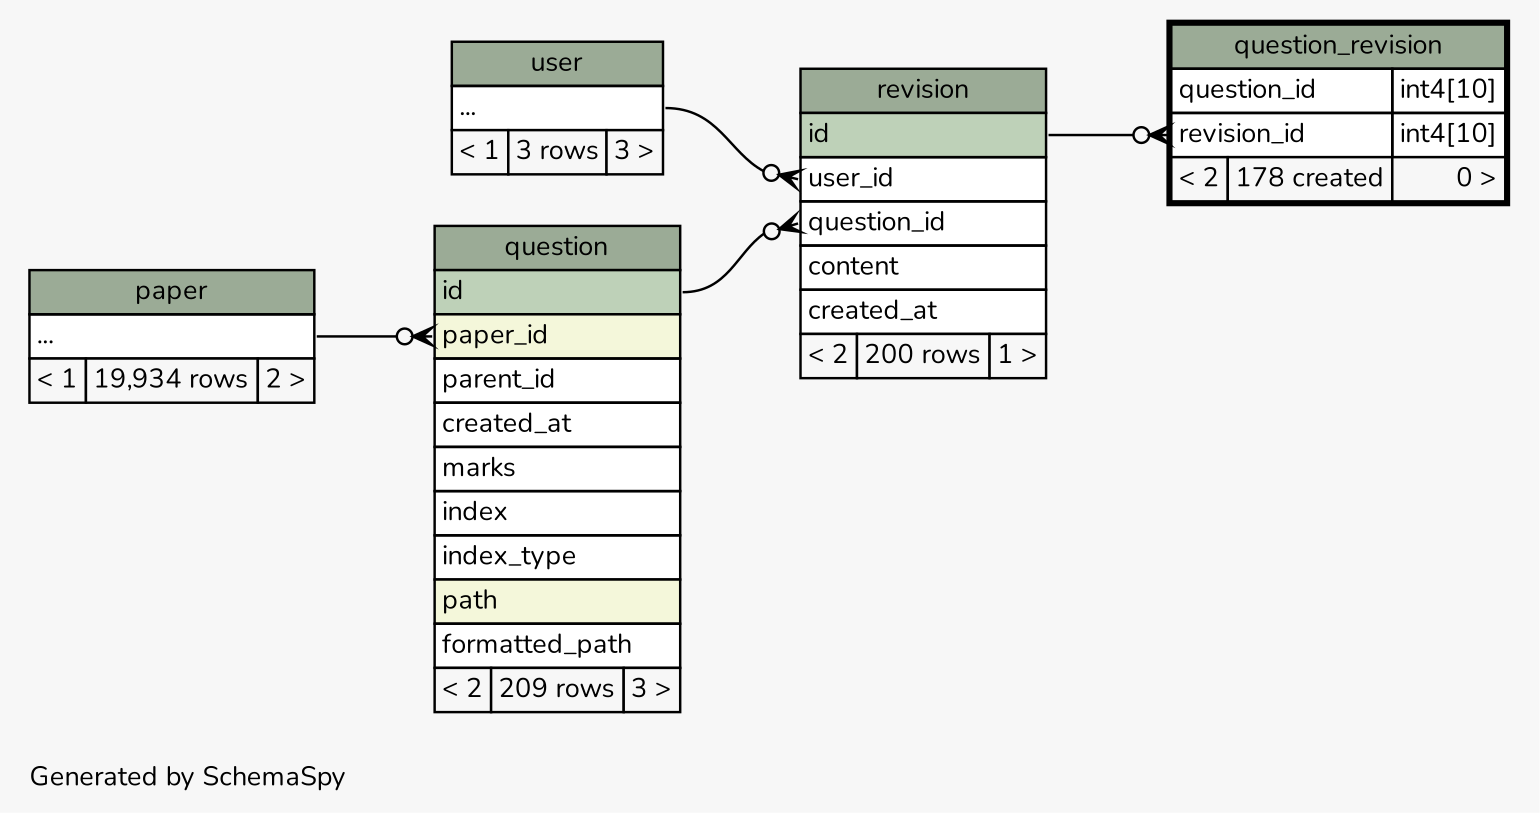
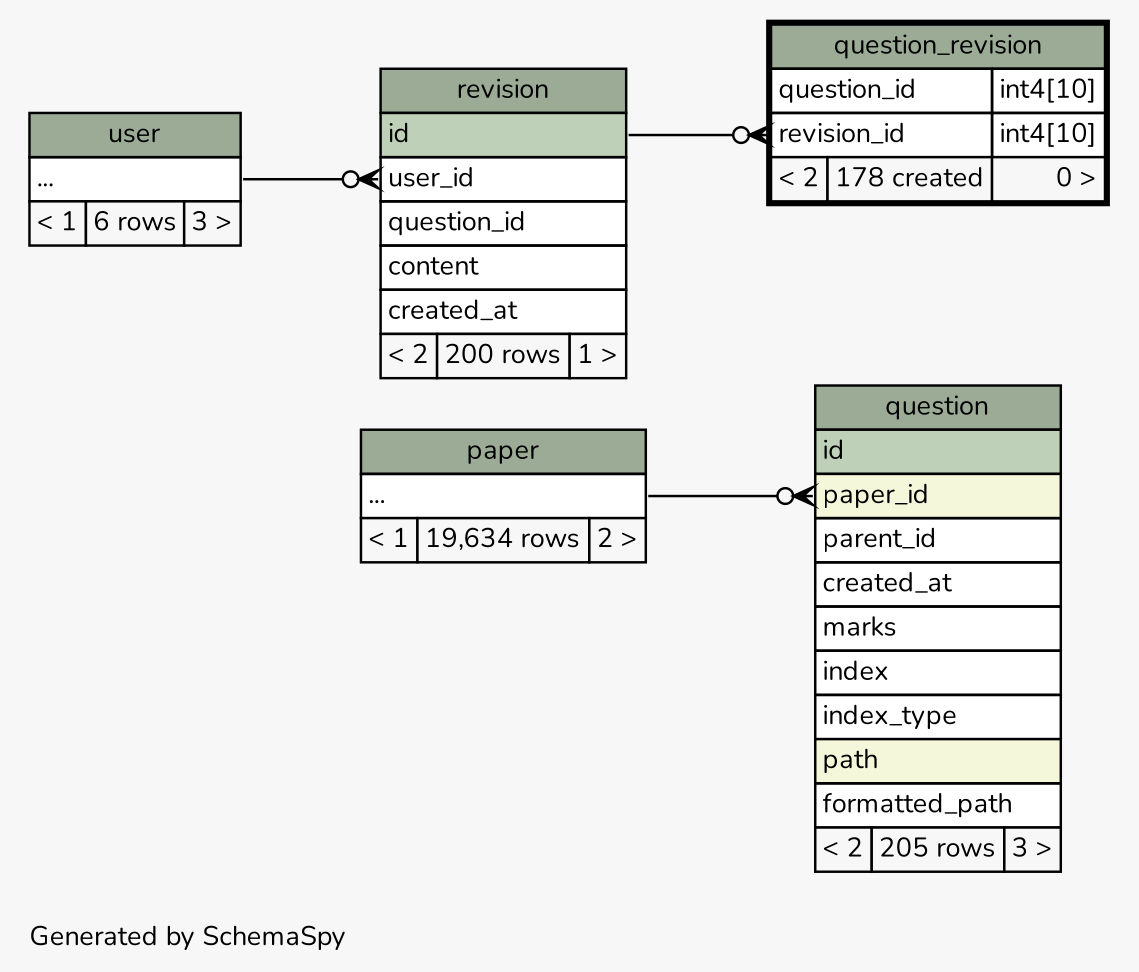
node "user": text "3 rows" -> "6 rows"
edge "question" -> "revision": removed
node "paper": text "19,934 rows" -> "19,634 rows"
node "question": text "209 rows" -> "205 rows"
